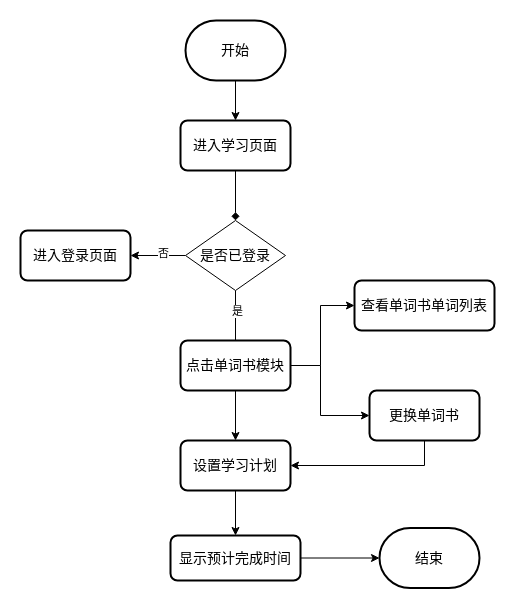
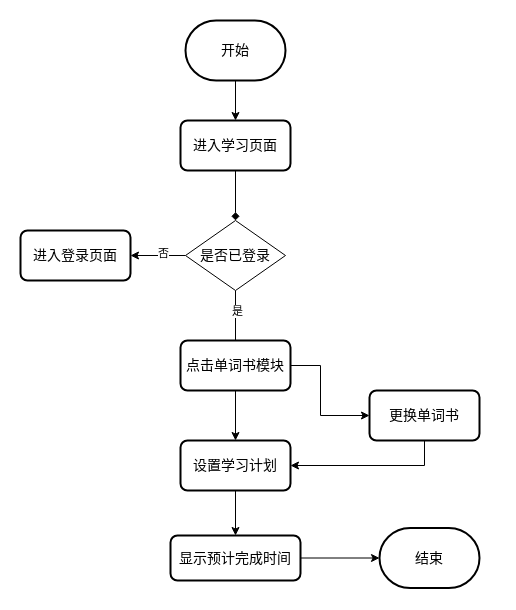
node "查看单词书单词列表": removed
edge "点击单词书模块" -> "查看单词书单词列表": removed
